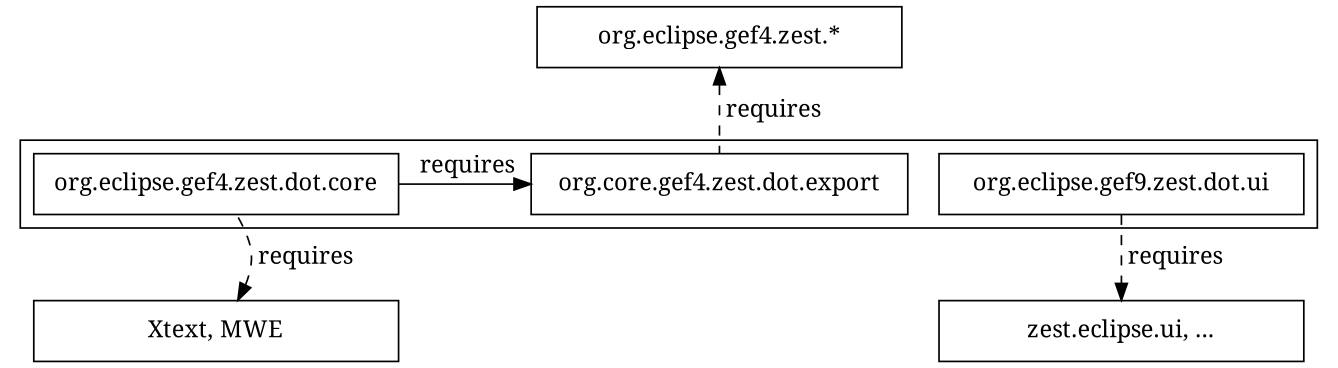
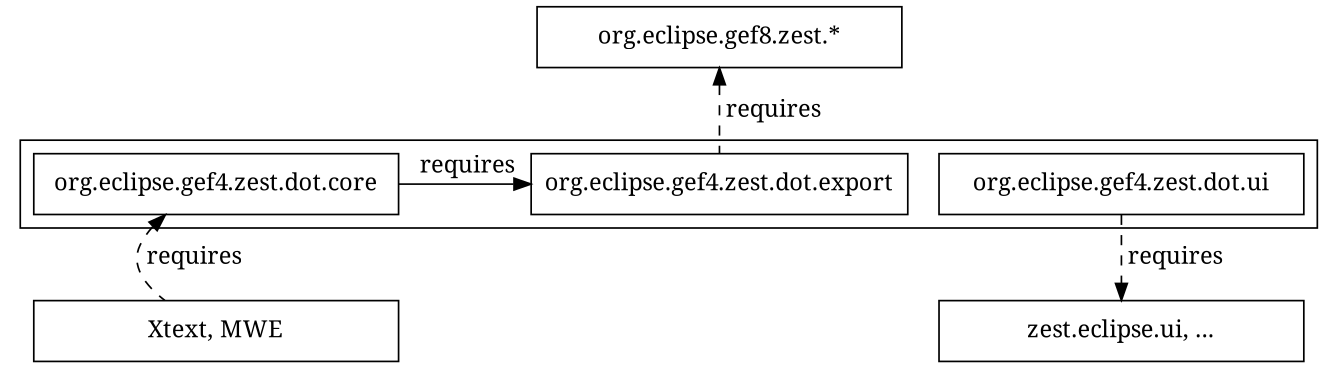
node "org.eclipse.gef4.zest.*": label "org.eclipse.gef4.zest.*" -> "org.eclipse.gef8.zest.*"
node "org.core.gef4.zest.dot.export": label "org.core.gef4.zest.dot.export" -> "org.eclipse.gef4.zest.dot.export"
node "org.eclipse.gef9.zest.dot.ui": label "org.eclipse.gef9.zest.dot.ui" -> "org.eclipse.gef4.zest.dot.ui"
edge "org.eclipse.gef4.zest.dot.core" -> "Xtext, MWE": reversed
